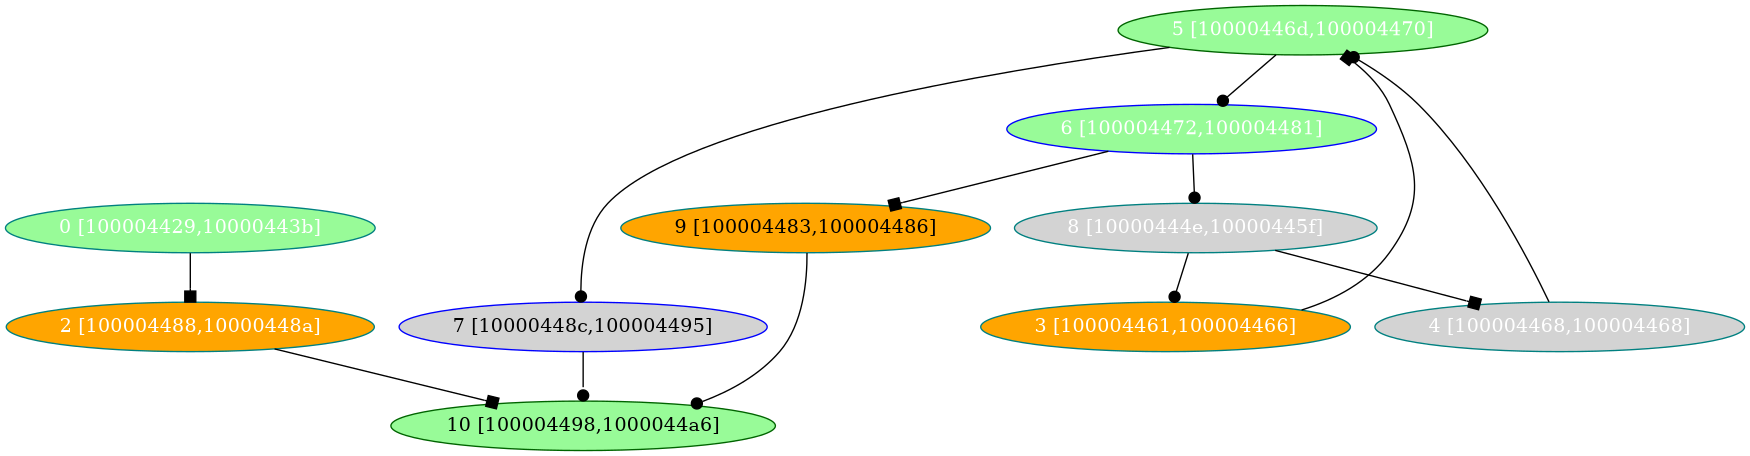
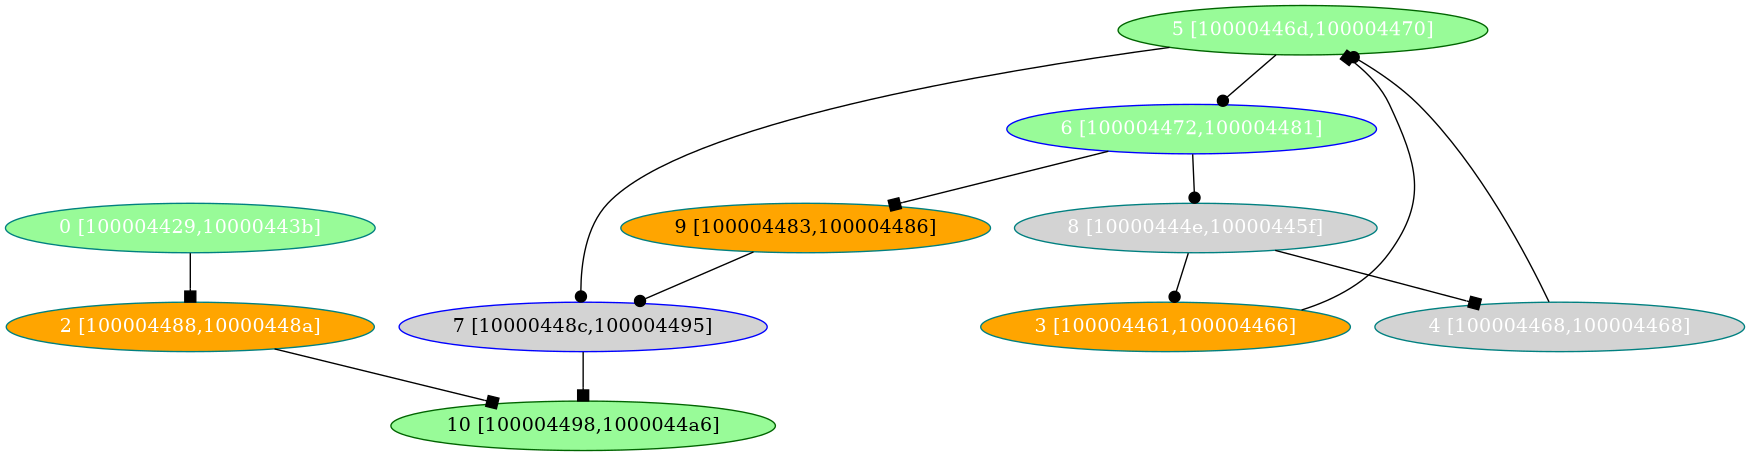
edge "9 [100004483,100004486]" -> "10 [100004498,1000044a6]": now "9 [100004483,100004486]" -> "7 [10000448c,100004495]"
edge "7 [10000448c,100004495]" -> "10 [100004498,1000044a6]": arrowhead dot -> box
